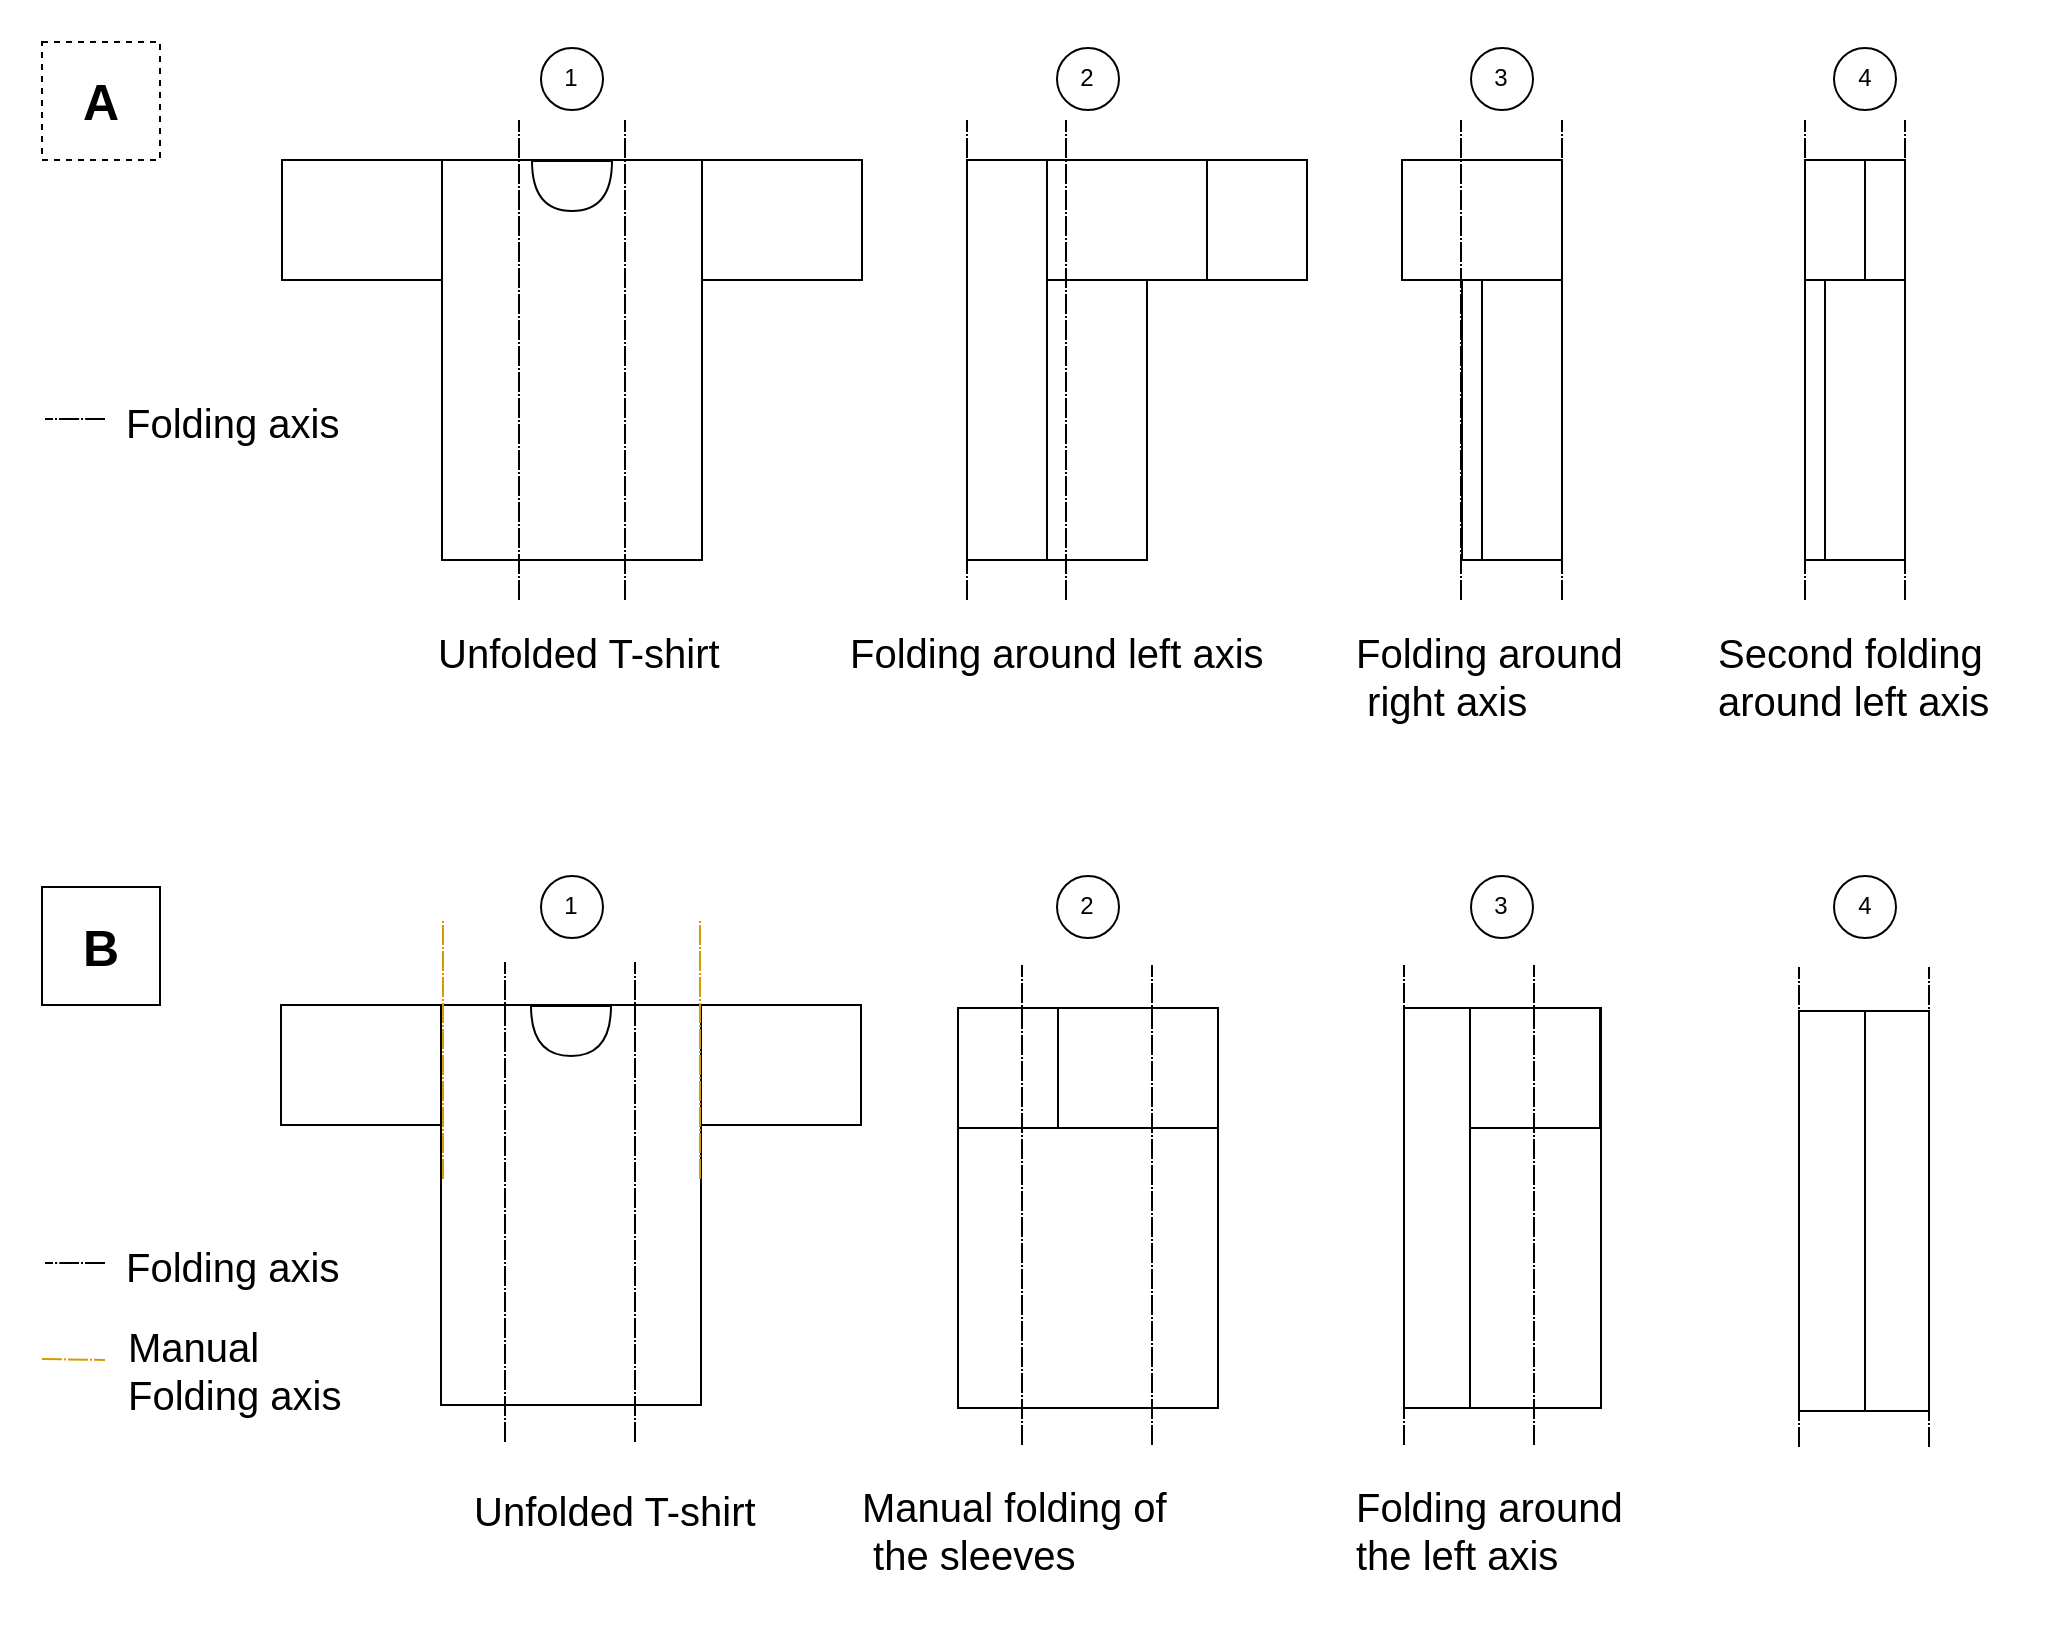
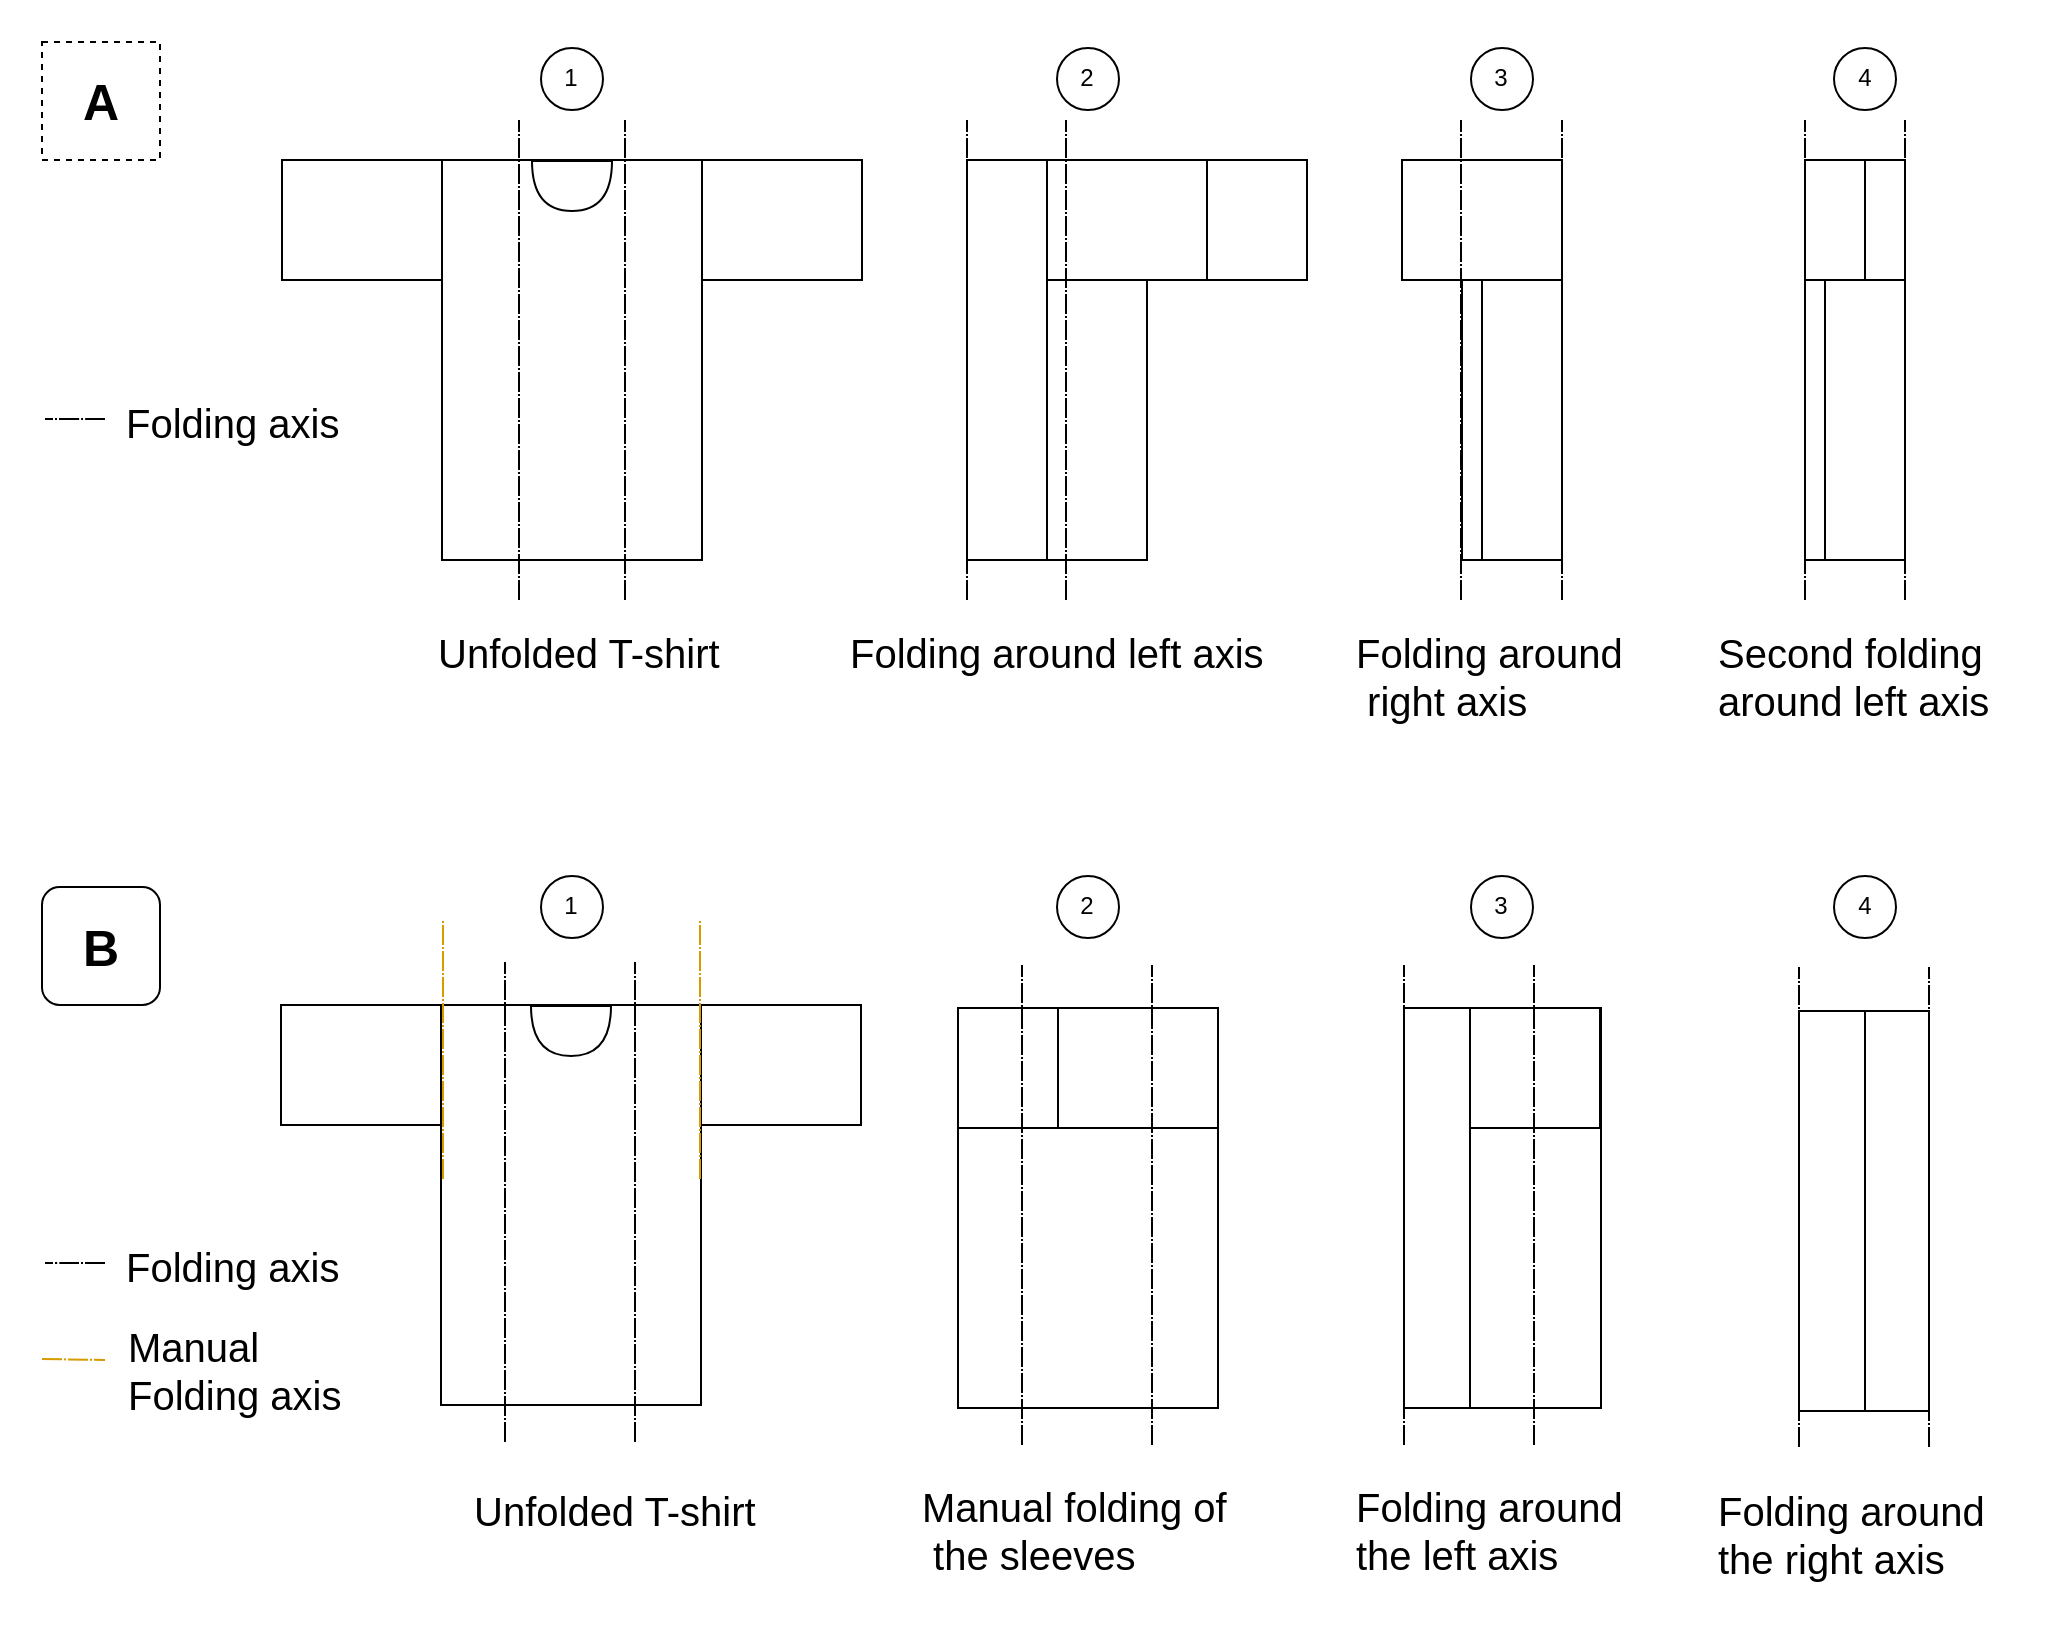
node "B": shape rectangle -> rounded rectangle
node "Manual folding of the sleeves": moved (1028, 1528) -> (1088, 1528)
node "Folding around the right axis": added
